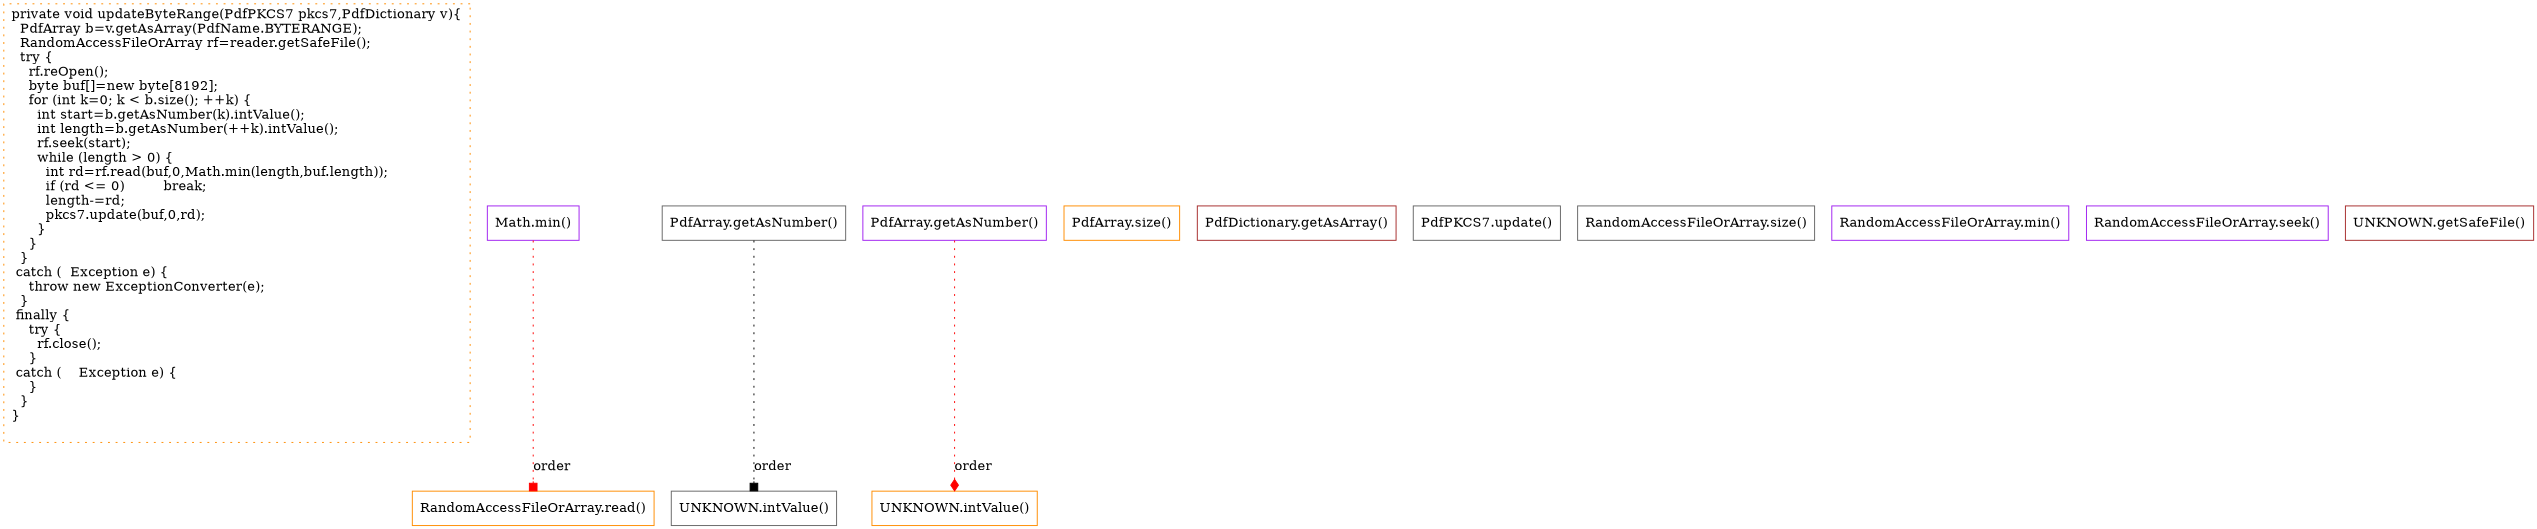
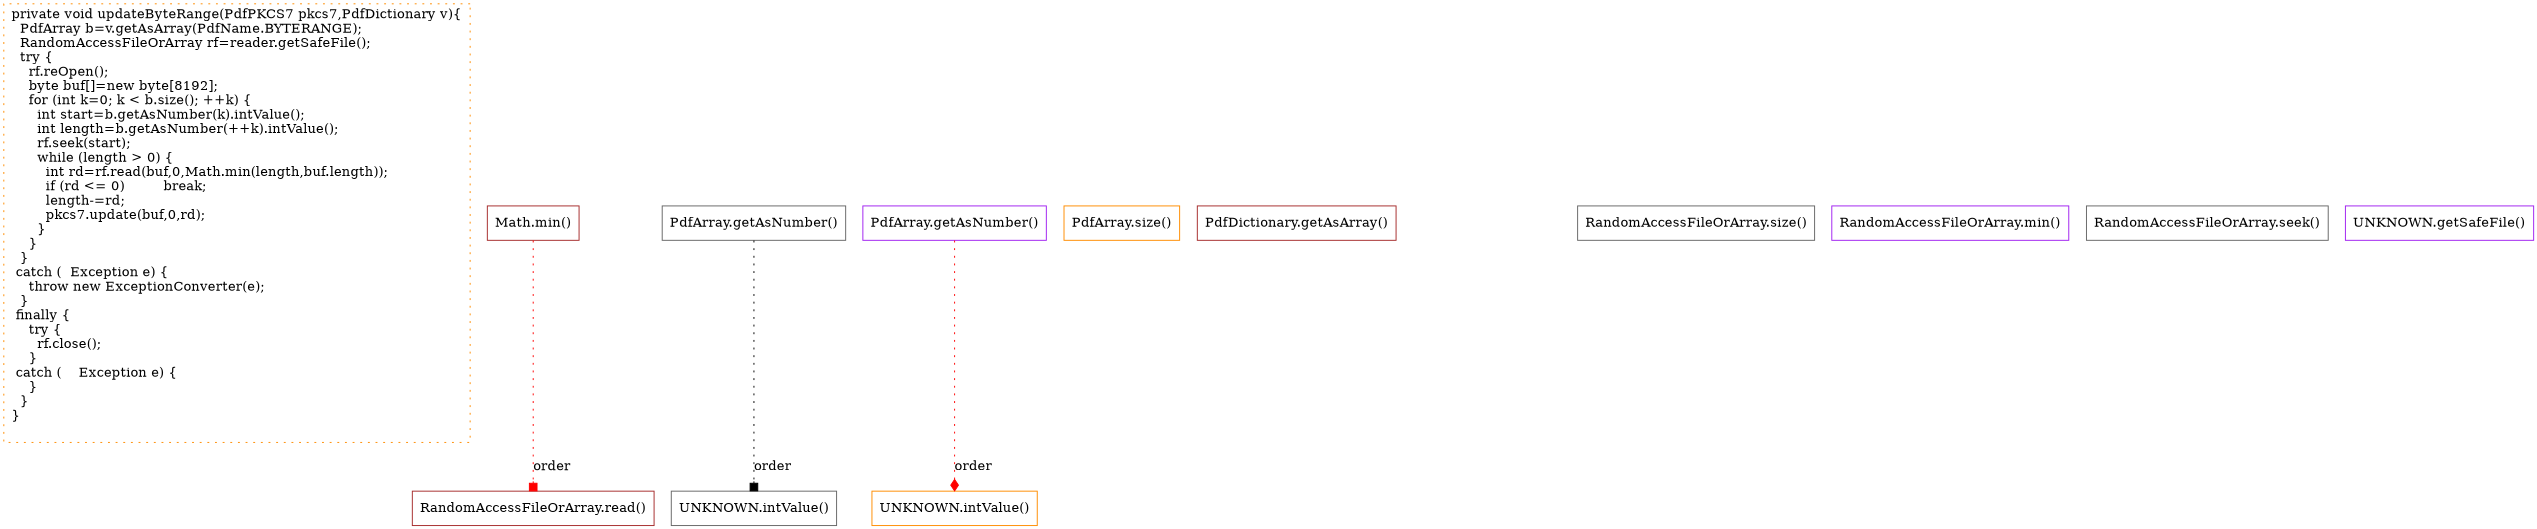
node "Math.min()": color purple -> brown
node "PdfPKCS7.update()": removed
node "RandomAccessFileOrArray.seek()": color purple -> gray40
node "UNKNOWN.getSafeFile()": color brown -> purple
node "RandomAccessFileOrArray.read()": color darkorange -> brown
